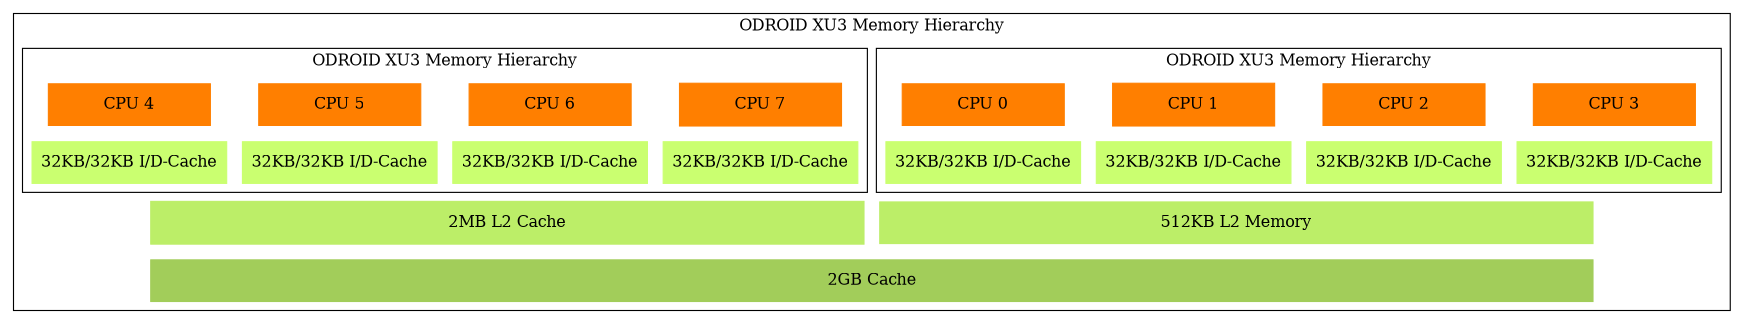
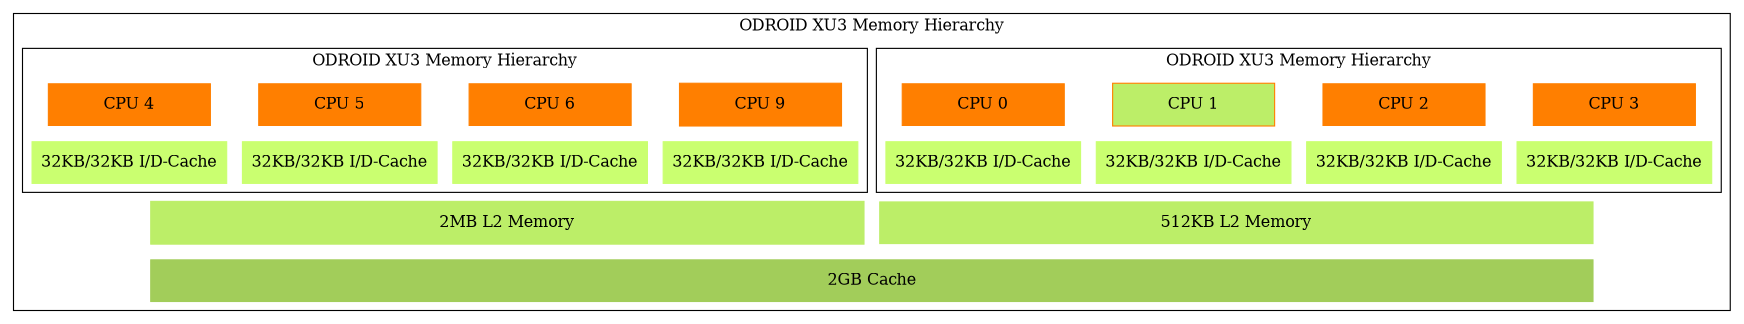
node "CPU 7": label "CPU 7" -> "CPU 9"
node "CPU 1": fillcolor darkorange1 -> darkolivegreen2
node "2MB L2 Cache": label "2MB L2 Cache" -> "2MB L2 Memory"
